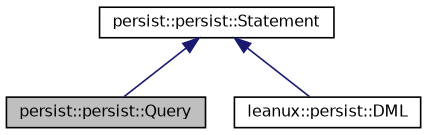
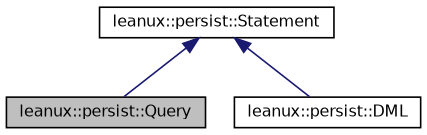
node "persist::persist::Statement": label "persist::persist::Statement" -> "leanux::persist::Statement"
node "persist::persist::Query": label "persist::persist::Query" -> "leanux::persist::Query"
